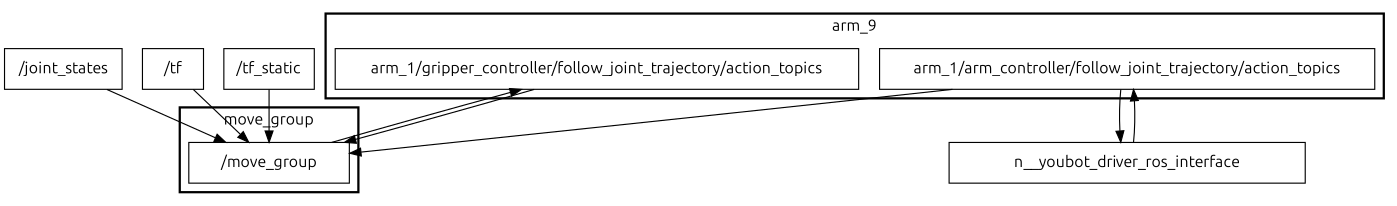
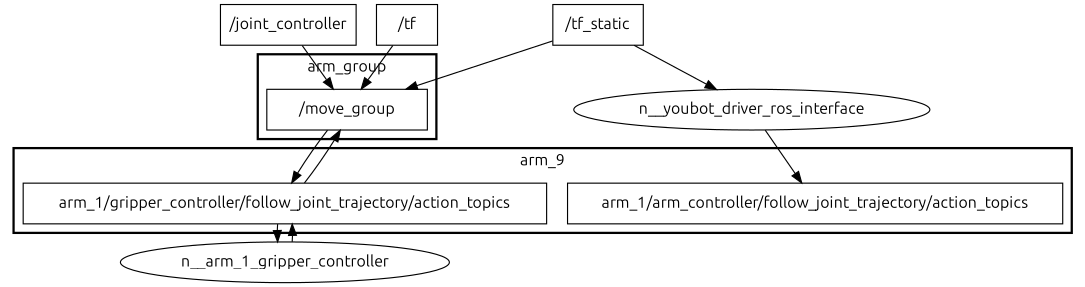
node "/joint_states": label "/joint_states" -> "/joint_controller"
edge "arm_1/arm_controller/follow_joint_trajectory/action_topics" -> "n__youbot_driver_ros_interface": now "/tf_static" -> "n__youbot_driver_ros_interface"
cluster "move_group": label "move_group" -> "arm_group"
edge "arm_1/arm_controller/follow_joint_trajectory/action_topics" -> "/move_group": removed
node "n__youbot_driver_ros_interface": shape box -> ellipse
node "n__arm_1_gripper_controller": added
